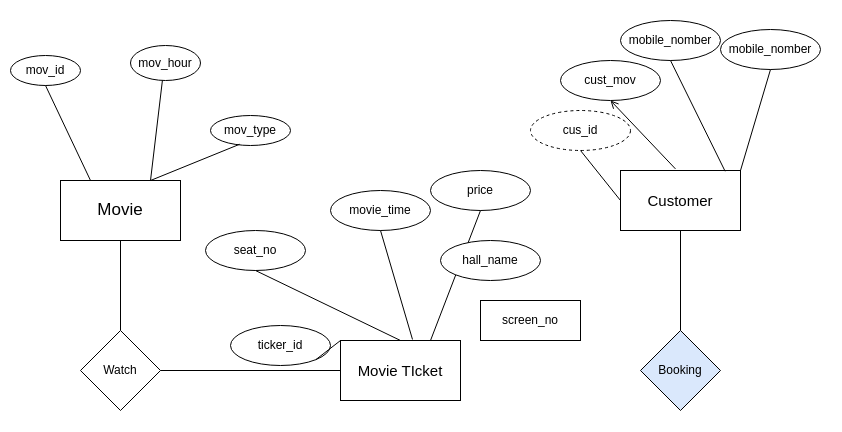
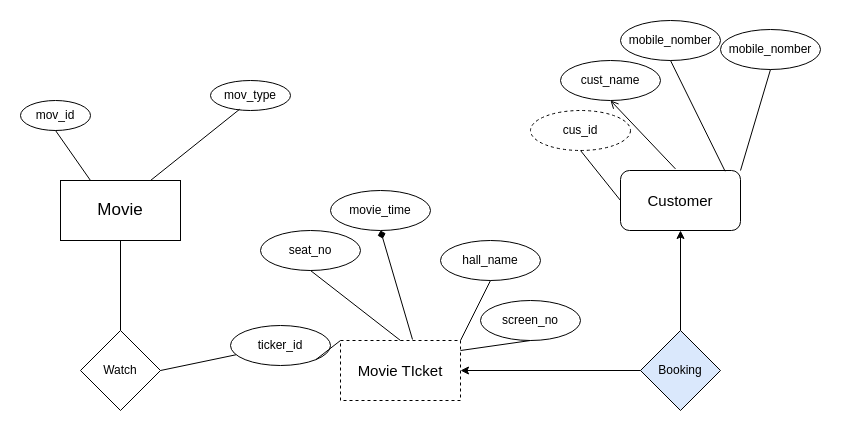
node "mov_hour": removed
node "mov_id": moved (46, 71) -> (56, 116)
node "cust_mov": label "cust_mov" -> "cust_name"
edge "mov_hour" -- "Movie": removed
node "mov_type": moved (251, 131) -> (251, 96)
node "price": removed
node "Customer": shape rectangle -> rounded rectangle
edge "movie_time" -- "Movie TIcket": arrowhead none -> diamond
edge "Customer" -- "Booking": arrowhead none -> classic
node "seat_no": moved (256, 251) -> (311, 251)
edge "price" -- "Movie TIcket": removed
edge "hall_name" -- "Movie TIcket": added
node "screen_no": shape rectangle -> ellipse
edge "screen_no" -- "Movie TIcket": added
edge "Watch" -- "Movie TIcket": now "Watch" -- "ticker_id"
node "Movie TIcket": style solid -> dashed
edge "Booking" -> "Movie TIcket": added
